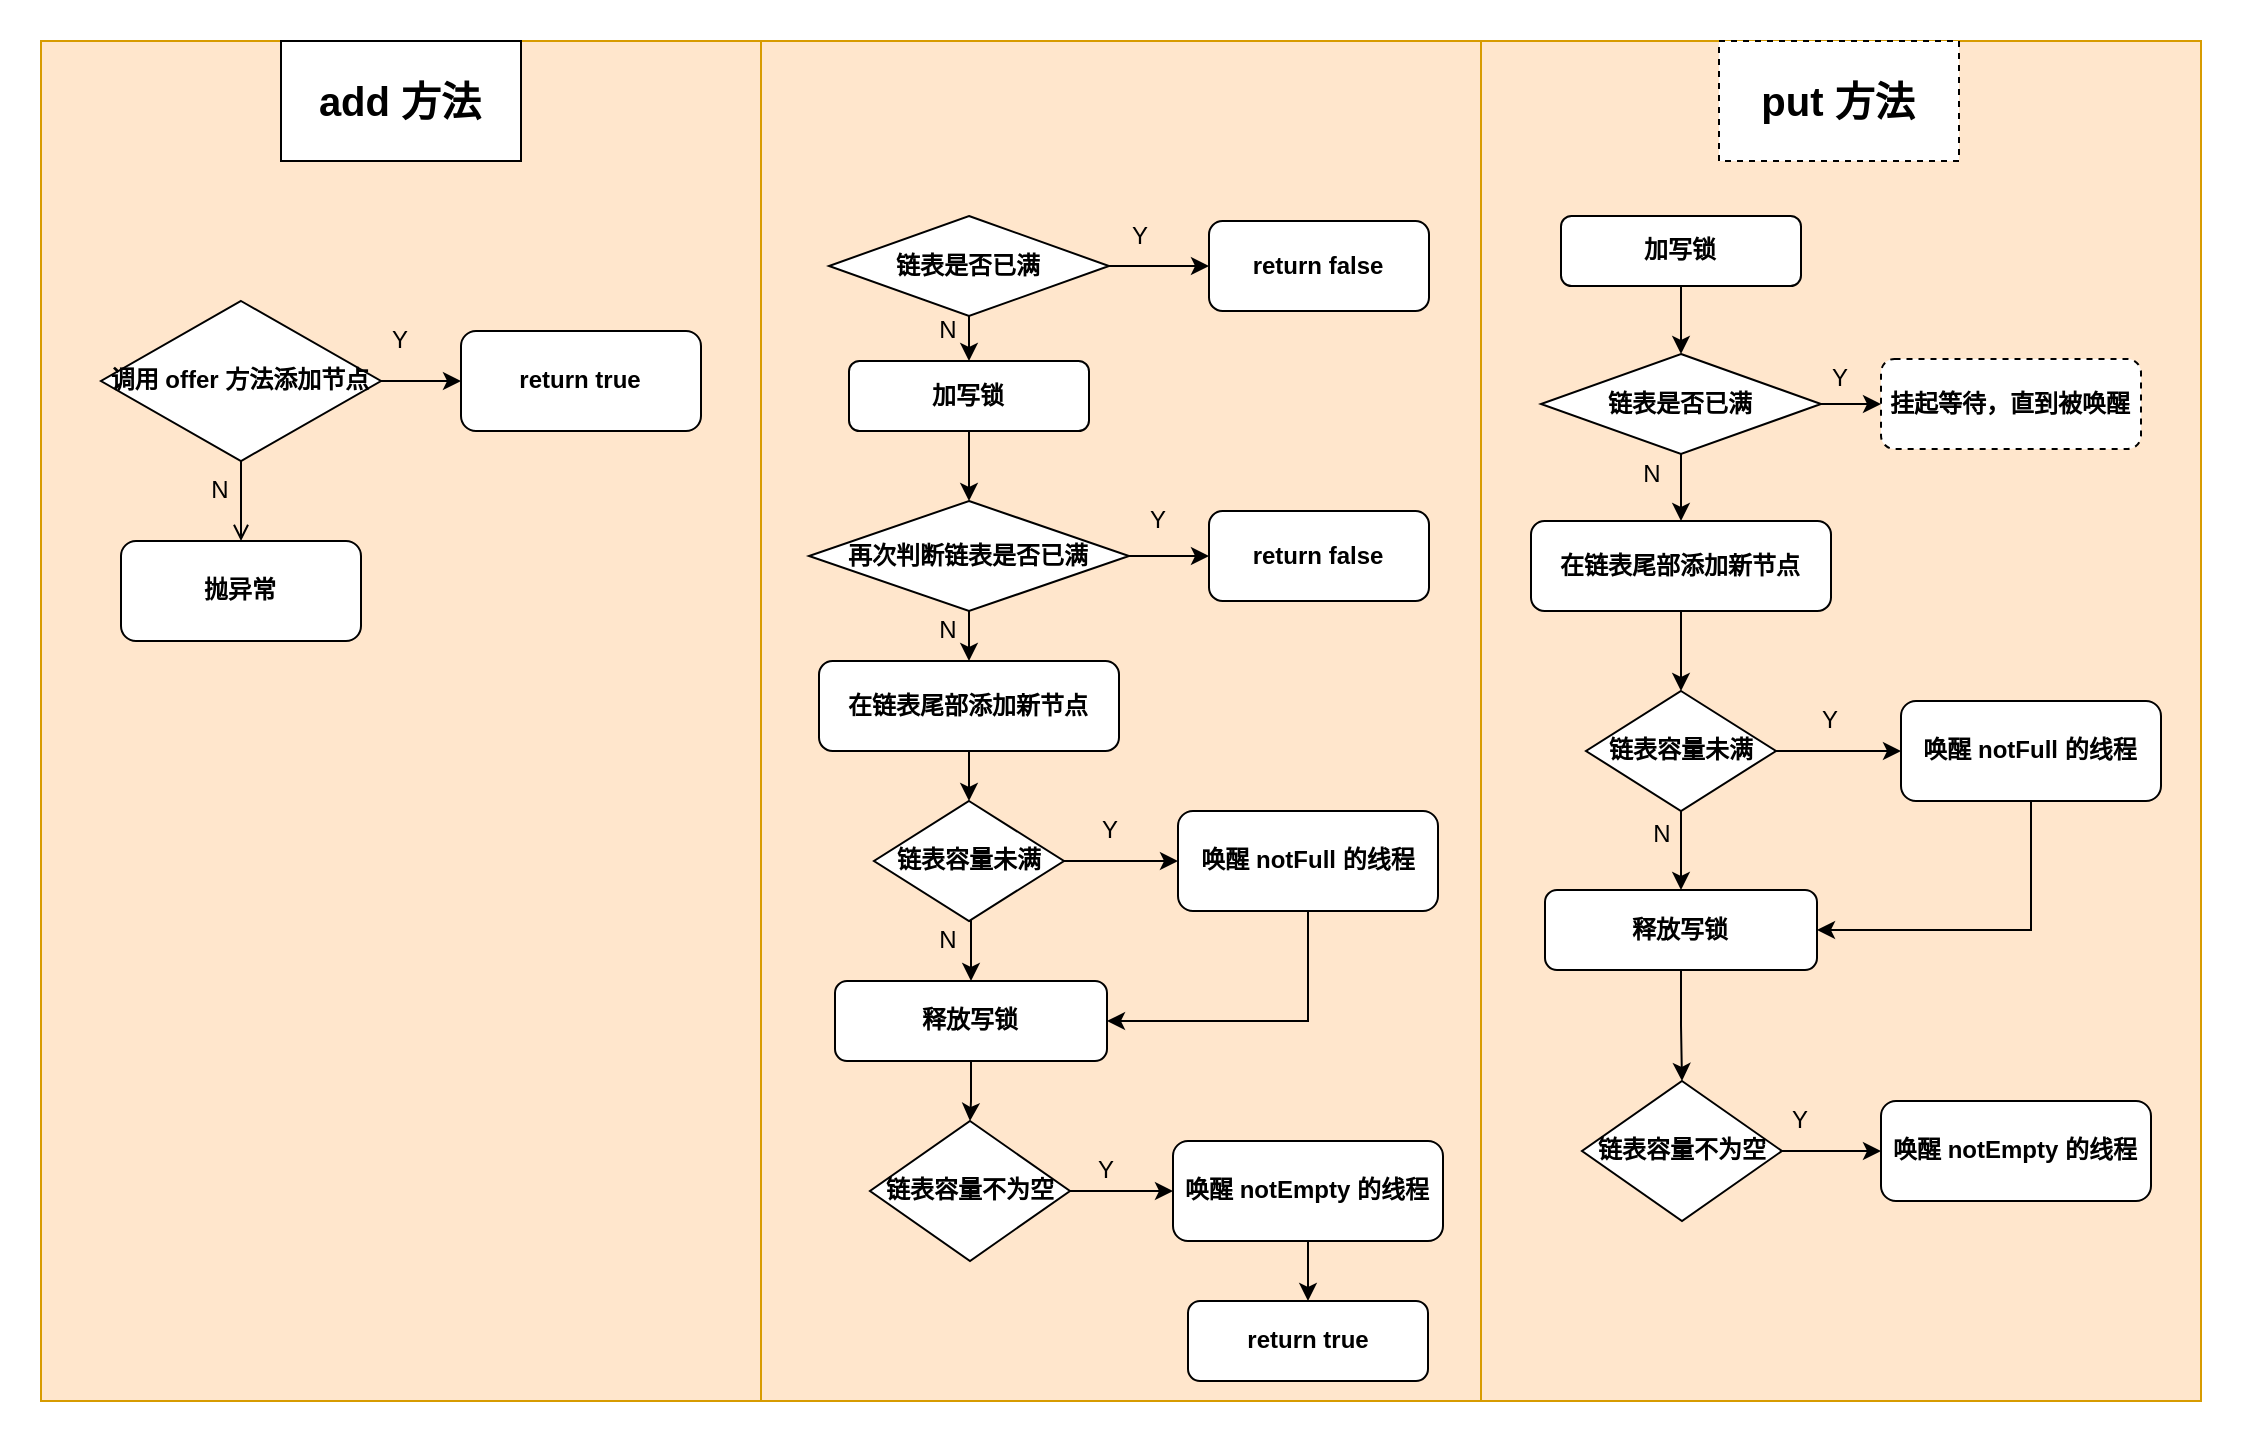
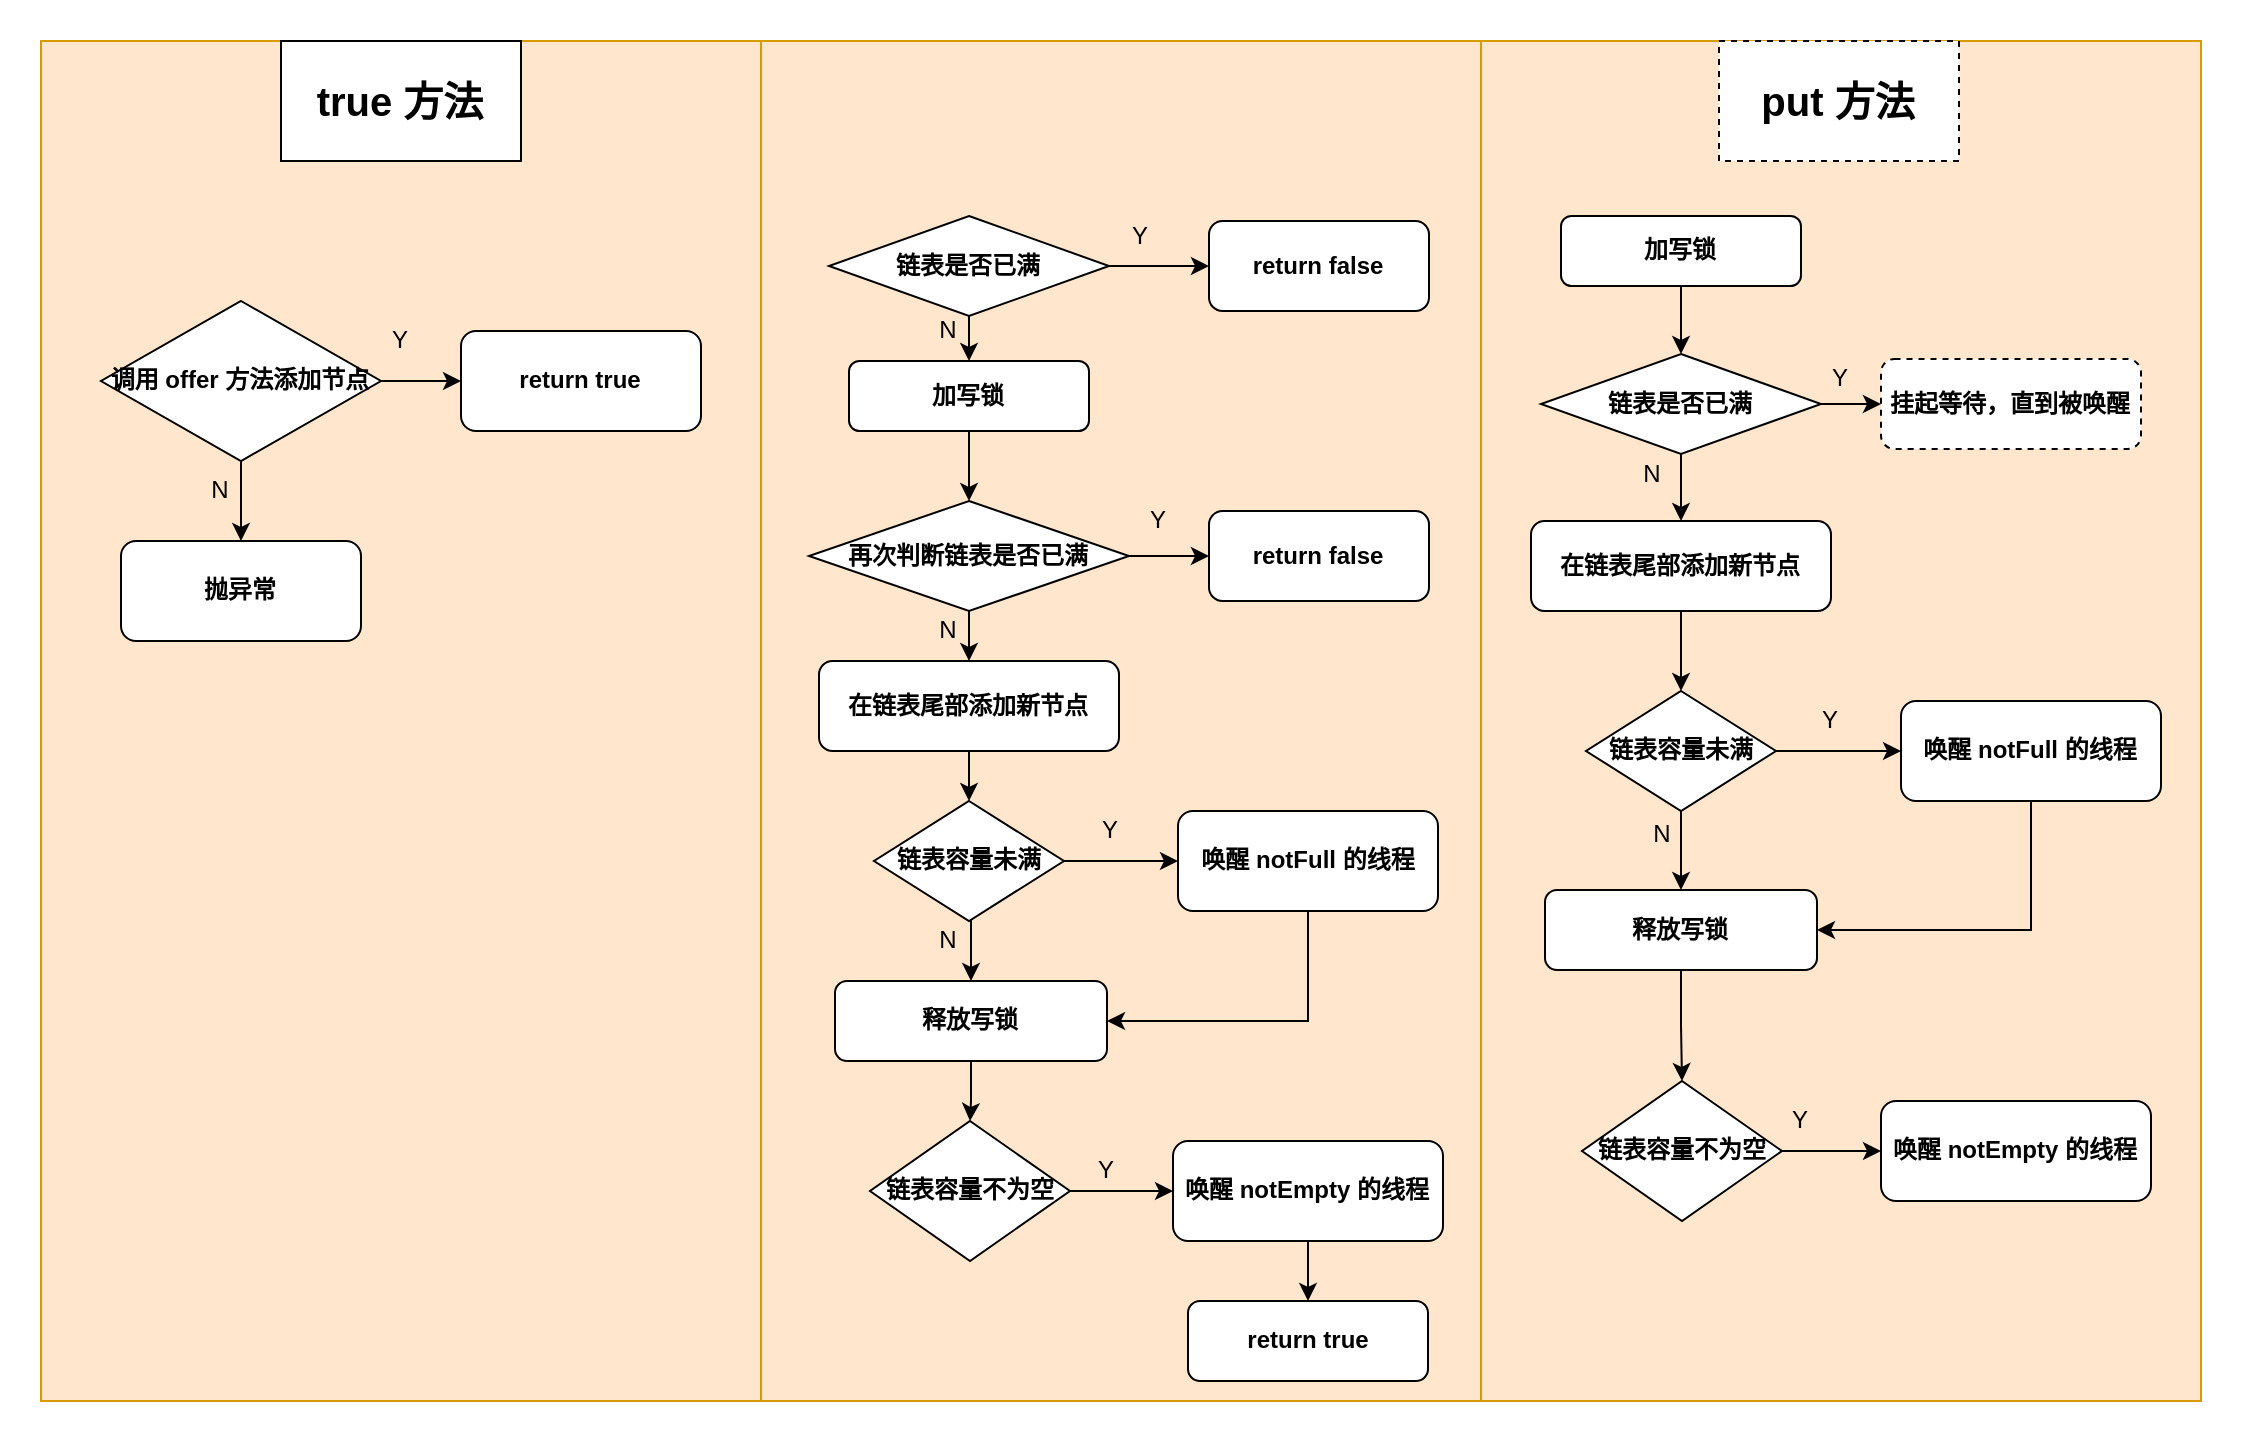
node "add 方法": label "add 方法" -> "true 方法"
edge "调用 offer 方法添加节点" -> "抛异常": arrowhead open -> classic
